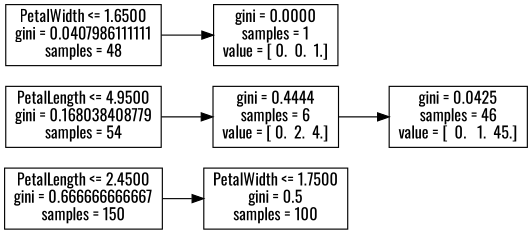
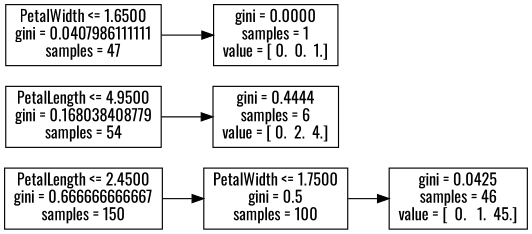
node "PetalWidth <= 1.6500 gini = 0.0407986111111 samples = 48": label "PetalWidth <= 1.6500 gini = 0.0407986111111 samples = 48" -> "PetalWidth <= 1.6500 gini = 0.0407986111111 samples = 47"
edge "gini = 0.4444 samples = 6 value = [ 0.  2.  4.]" -> "gini = 0.0425 samples = 46 value = [  0.   1.  45.]": now "PetalWidth <= 1.7500 gini = 0.5 samples = 100" -> "gini = 0.0425 samples = 46 value = [  0.   1.  45.]"
